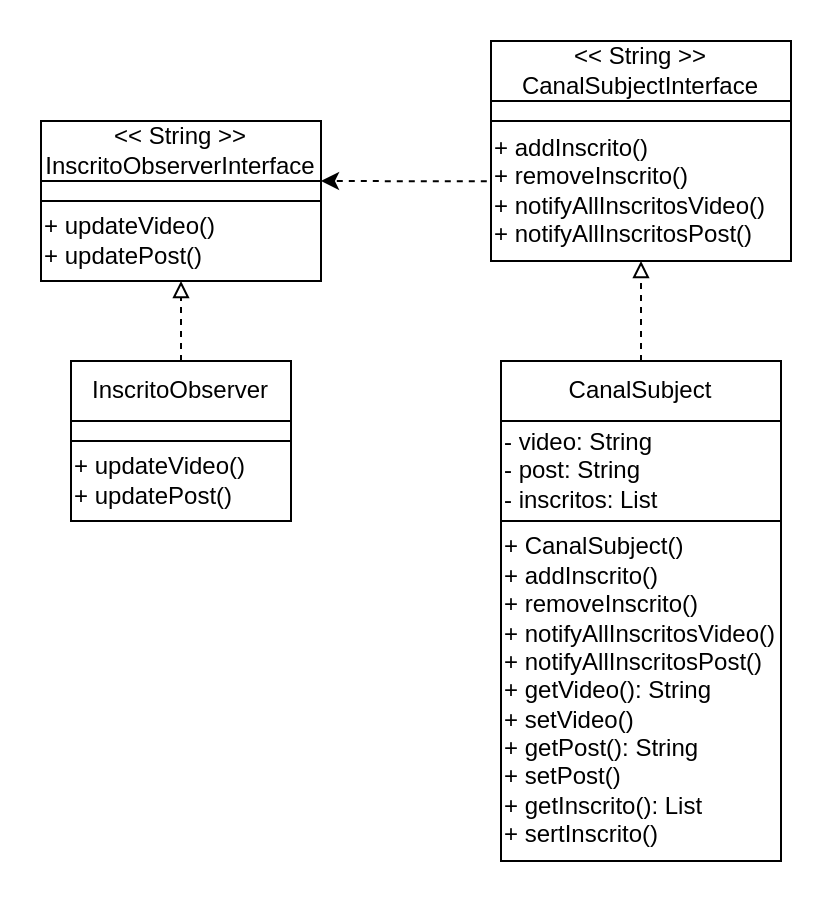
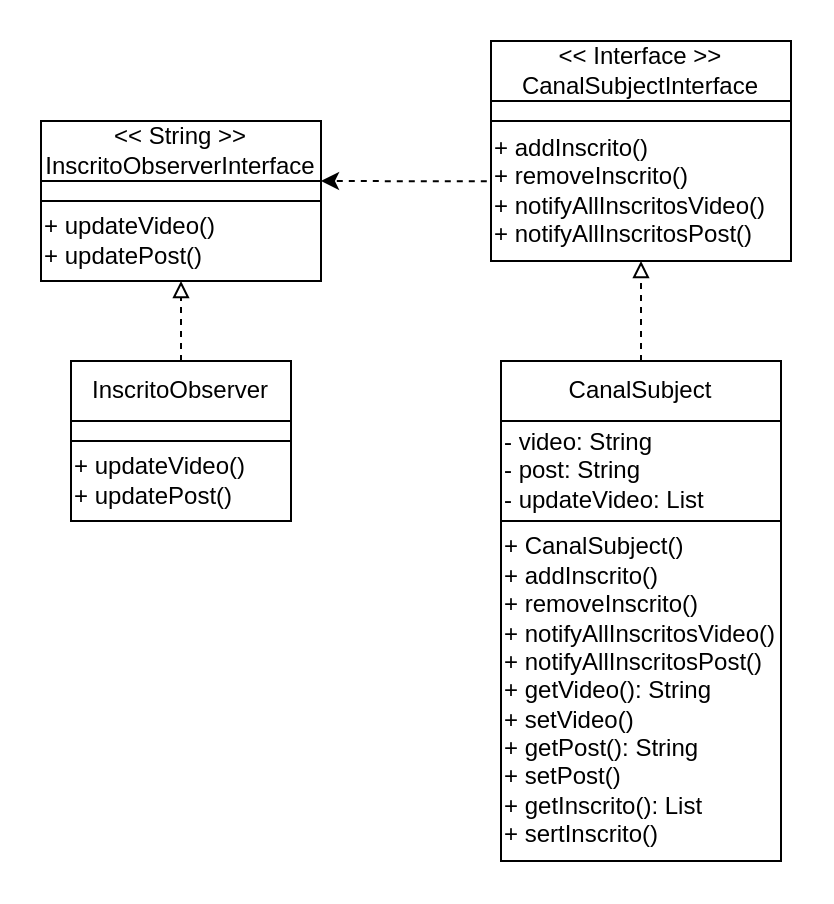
node "<< String >> CanalSubjectInterface": label "<< String >> CanalSubjectInterface" -> "<< Interface >> CanalSubjectInterface"
node "- video: String - post: String - inscritos: List": label "- video: String - post: String - inscritos: List" -> "- video: String - post: String - updateVideo: List"
